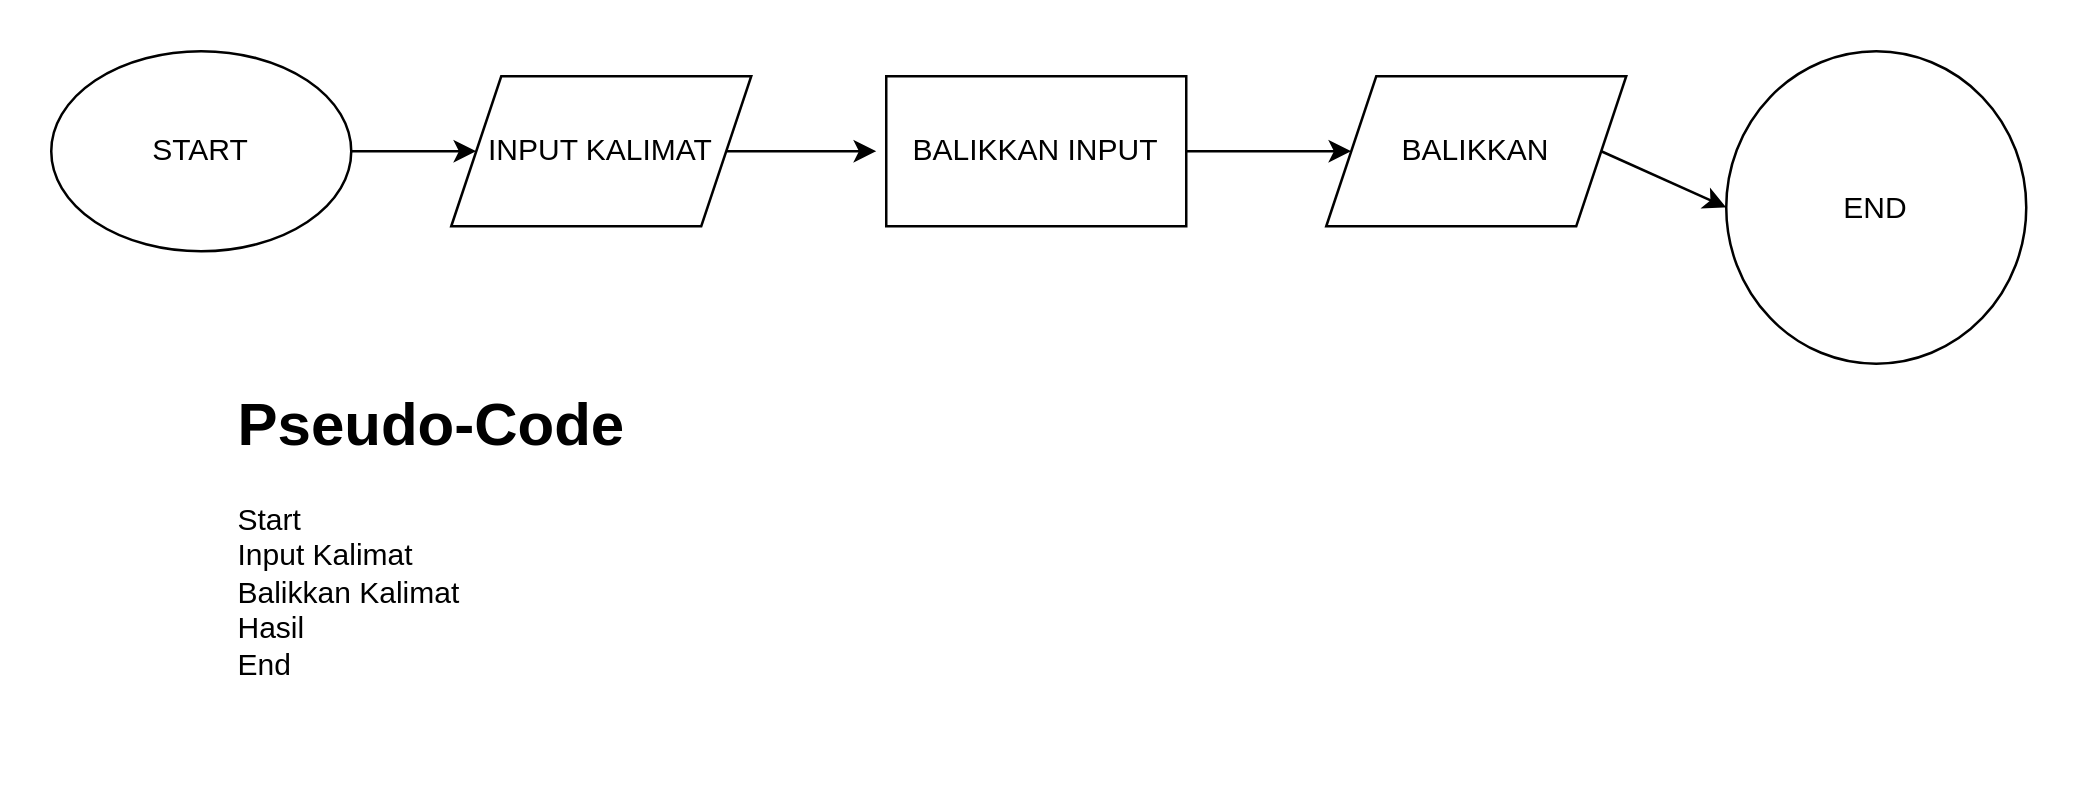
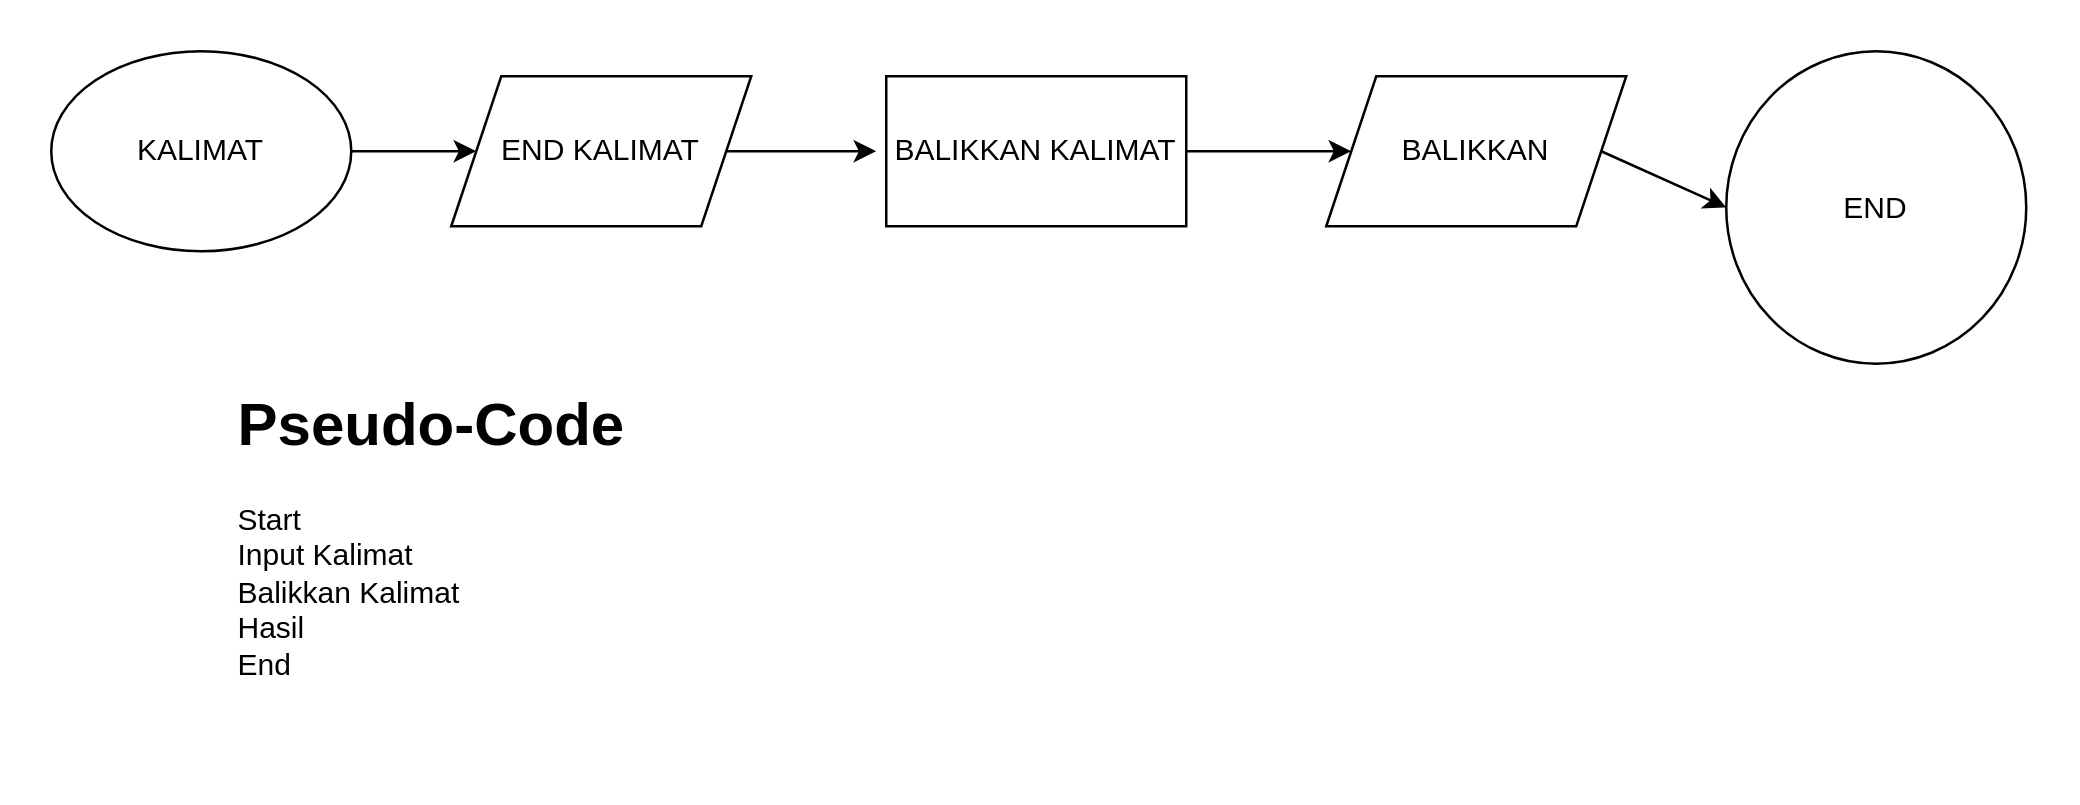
node "START": label "START" -> "KALIMAT"
node "INPUT KALIMAT": label "INPUT KALIMAT" -> "END KALIMAT"
node "BALIKKAN INPUT": label "BALIKKAN INPUT" -> "BALIKKAN KALIMAT"
